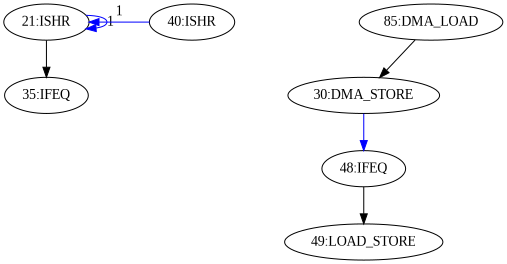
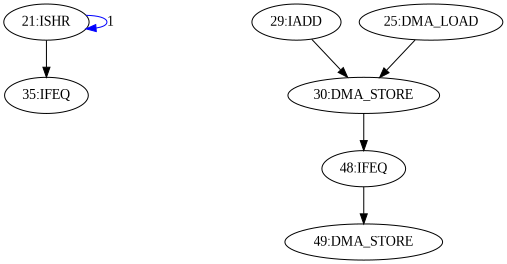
node "40:ISHR": removed
node "29:IADD": added
node "85:DMA_LOAD": label "85:DMA_LOAD" -> "25:DMA_LOAD"
edge "30:DMA_STORE" -> "48:IFEQ": color blue -> black
node "49:LOAD_STORE": label "49:LOAD_STORE" -> "49:DMA_STORE"
